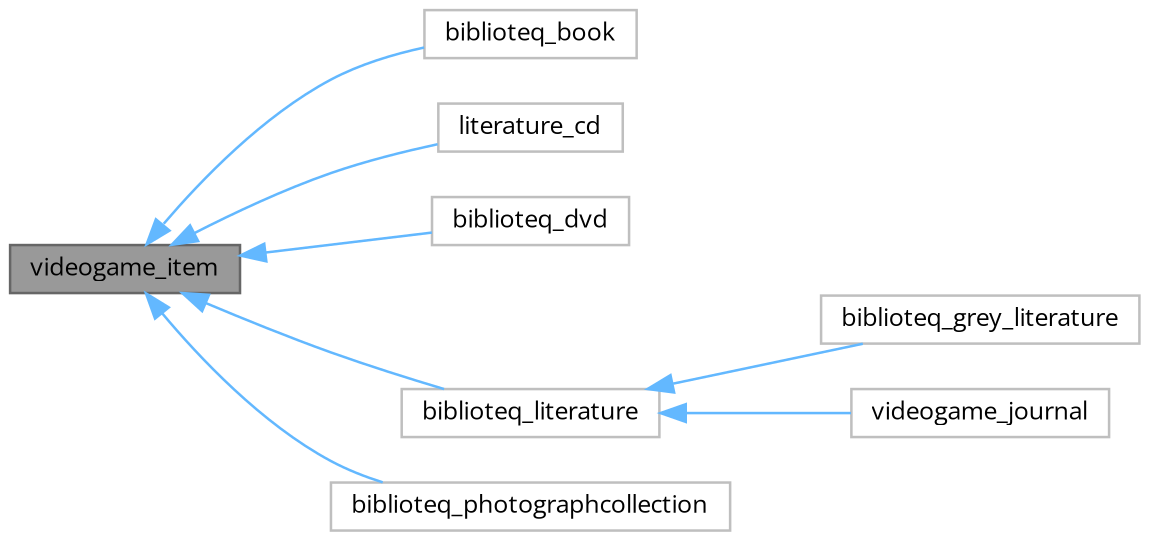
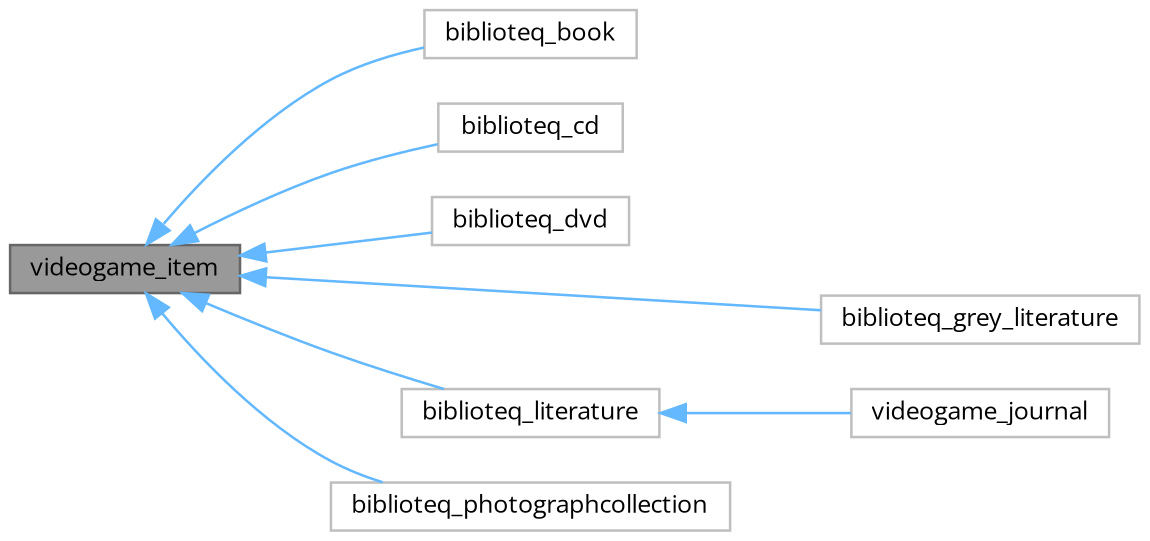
node "literature_cd": label "literature_cd" -> "biblioteq_cd"
edge "biblioteq_grey_literature" -> "biblioteq_literature": now "biblioteq_grey_literature" -> "videogame_item"
